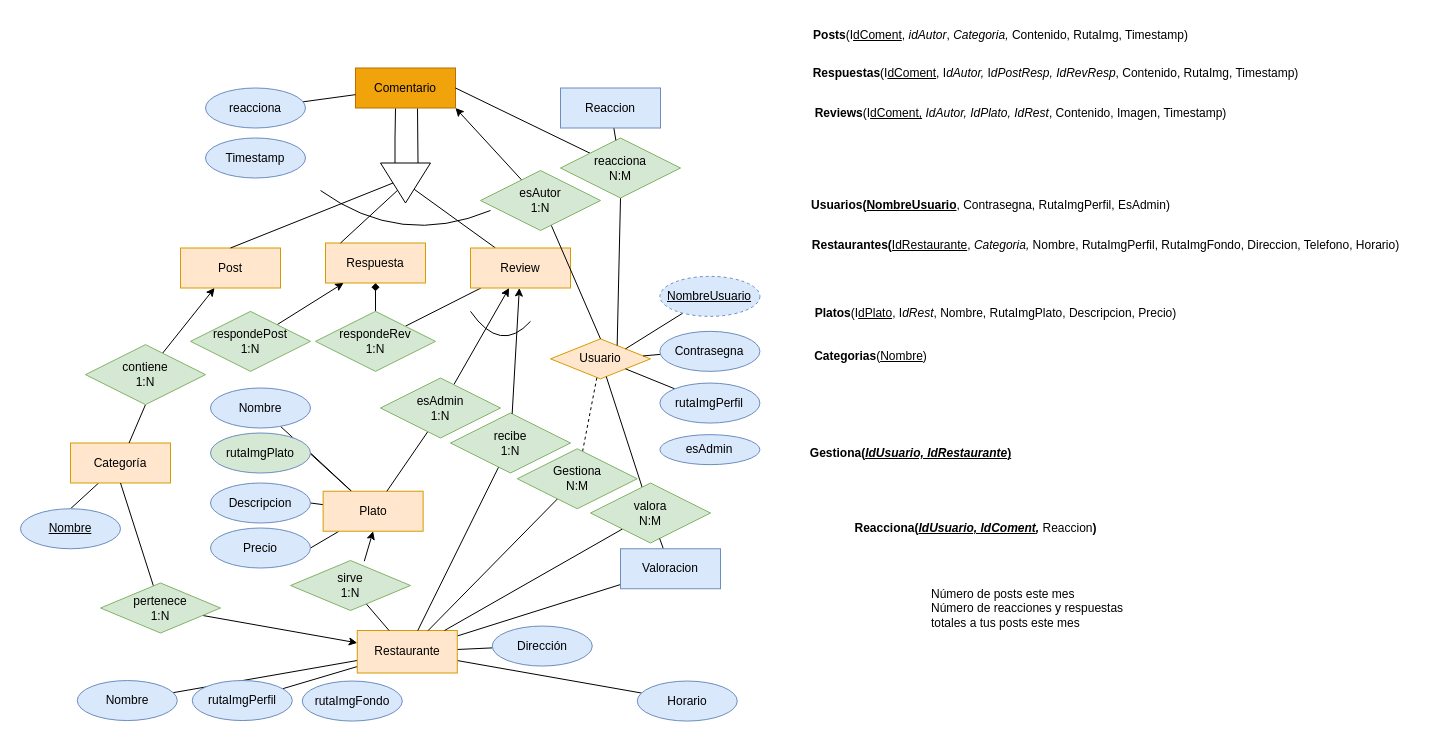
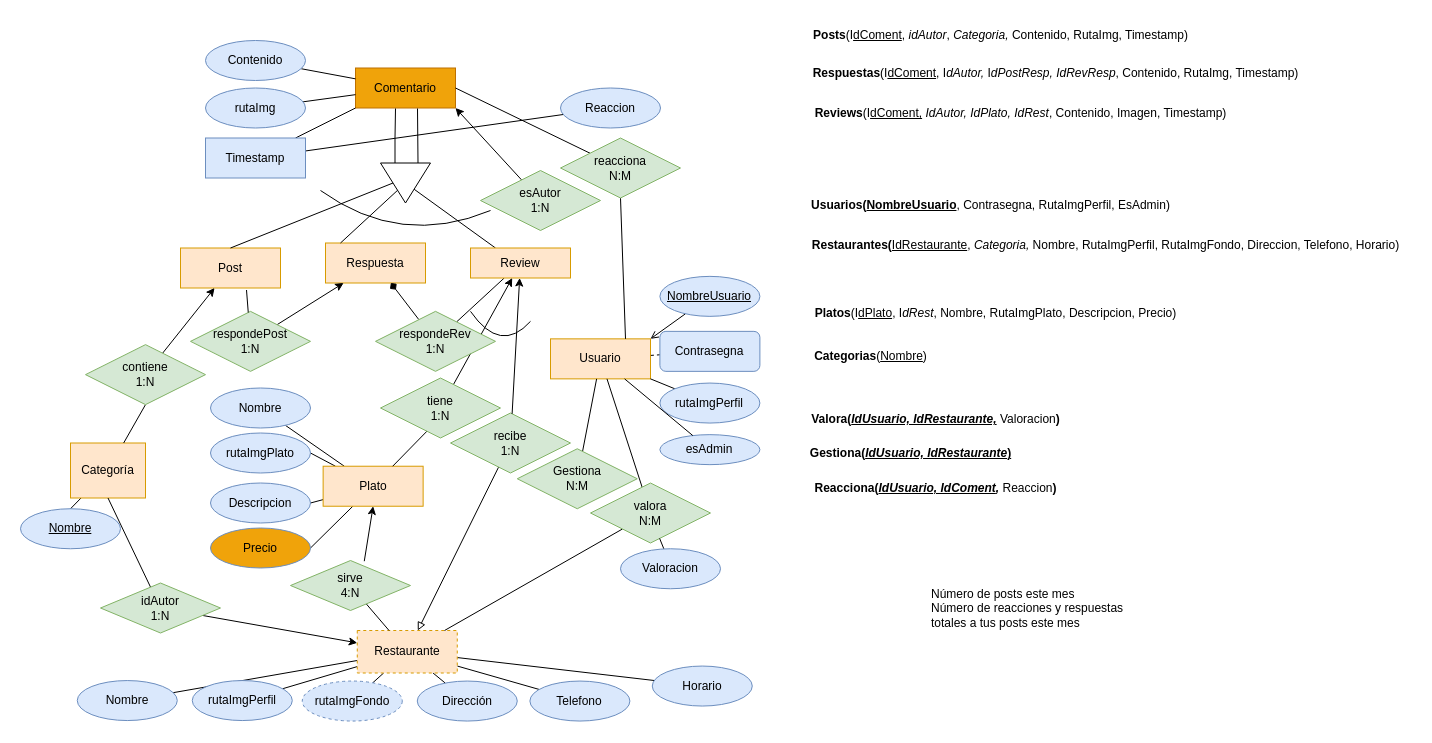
node "Contenido": added
edge "Contenido" -- "Comentario": added
node "Reaccion": shape rectangle -> ellipse
node "reacciona": label "reacciona" -> "rutaImg"
edge "Comentario" -- "Timestamp": added
edge "Reaccion" -- "reacciona N:M": now "Reaccion" -- "Timestamp"
node "Timestamp": shape ellipse -> rectangle
node "Review": size 100x40 -> 100x30
edge "esAutor 1:N" -- "Usuario": removed
node "NombreUsuario": style dashed -> solid
edge "Post" -- "respondePost 1:N": added
edge "NombreUsuario" -- "Usuario": arrowhead none -> open
node "respondeRev 1:N": moved (376, 341) -> (436, 341)
node "Contrasegna": shape ellipse -> rounded rectangle
edge "Contrasegna" -- "Usuario": style solid -> dashed
node "Usuario": shape diamond -> rectangle
edge "Usuario" -- "esAdmin": added
node "esAdmin 1:N": label "esAdmin 1:N" -> "tiene 1:N"
edge "Usuario" -- "Gestiona N:M": style dashed -> solid
node "Valora(IdUsuario, IdRestaurante, Valoracion)": added
node "rutaImgPlato": fillcolor #d5e8d4 -> #dae8fc
node "Categoría": size 100x40 -> 75x55
node "Plato": moved (373, 511) -> (373, 486)
node "Reacciona(IdUsuario, IdComent, Reaccion)": moved (976, 528) -> (936, 488)
node "Precio": fillcolor #dae8fc -> #f0a30a
edge "Gestiona N:M" -- "Restaurante": removed
node "Valoracion": shape rectangle -> ellipse
node "sirve 1:N": label "sirve 1:N" -> "sirve 4:N"
node "pertenece1:N": label "pertenece1:N" -> "idAutor1:N"
edge "Valoracion" -- "Restaurante": now "rutaImgFondo" -- "Restaurante"
edge "recibe 1:N" -- "Restaurante": arrowhead none -> block
node "Dirección": moved (542, 646) -> (467, 701)
node "Restaurante": style solid -> dashed
edge "Restaurante" -- "Telefono": added
node "rutaImgFondo": style solid -> dashed
node "Telefono": added
node "Horario": moved (687, 701) -> (702, 686)
